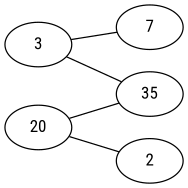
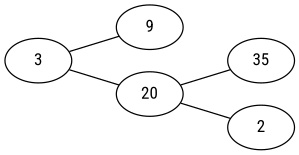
node "7": label "7" -> "9"
edge "3" -- "35": now "3" -- "20"
